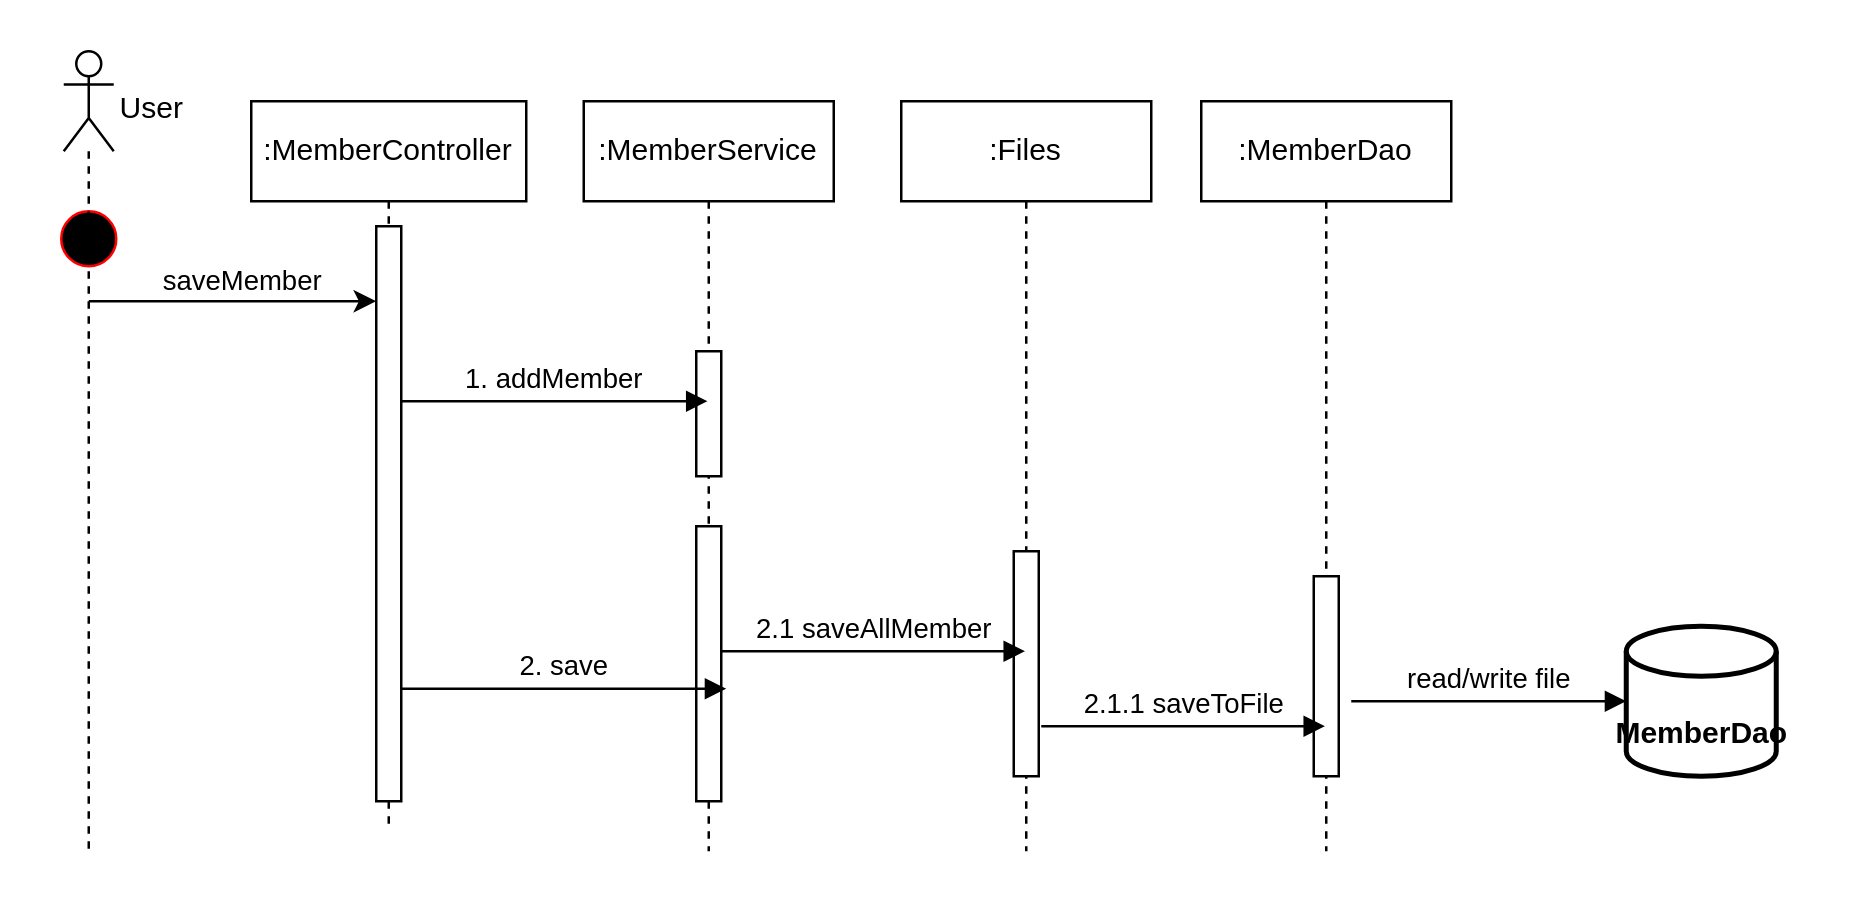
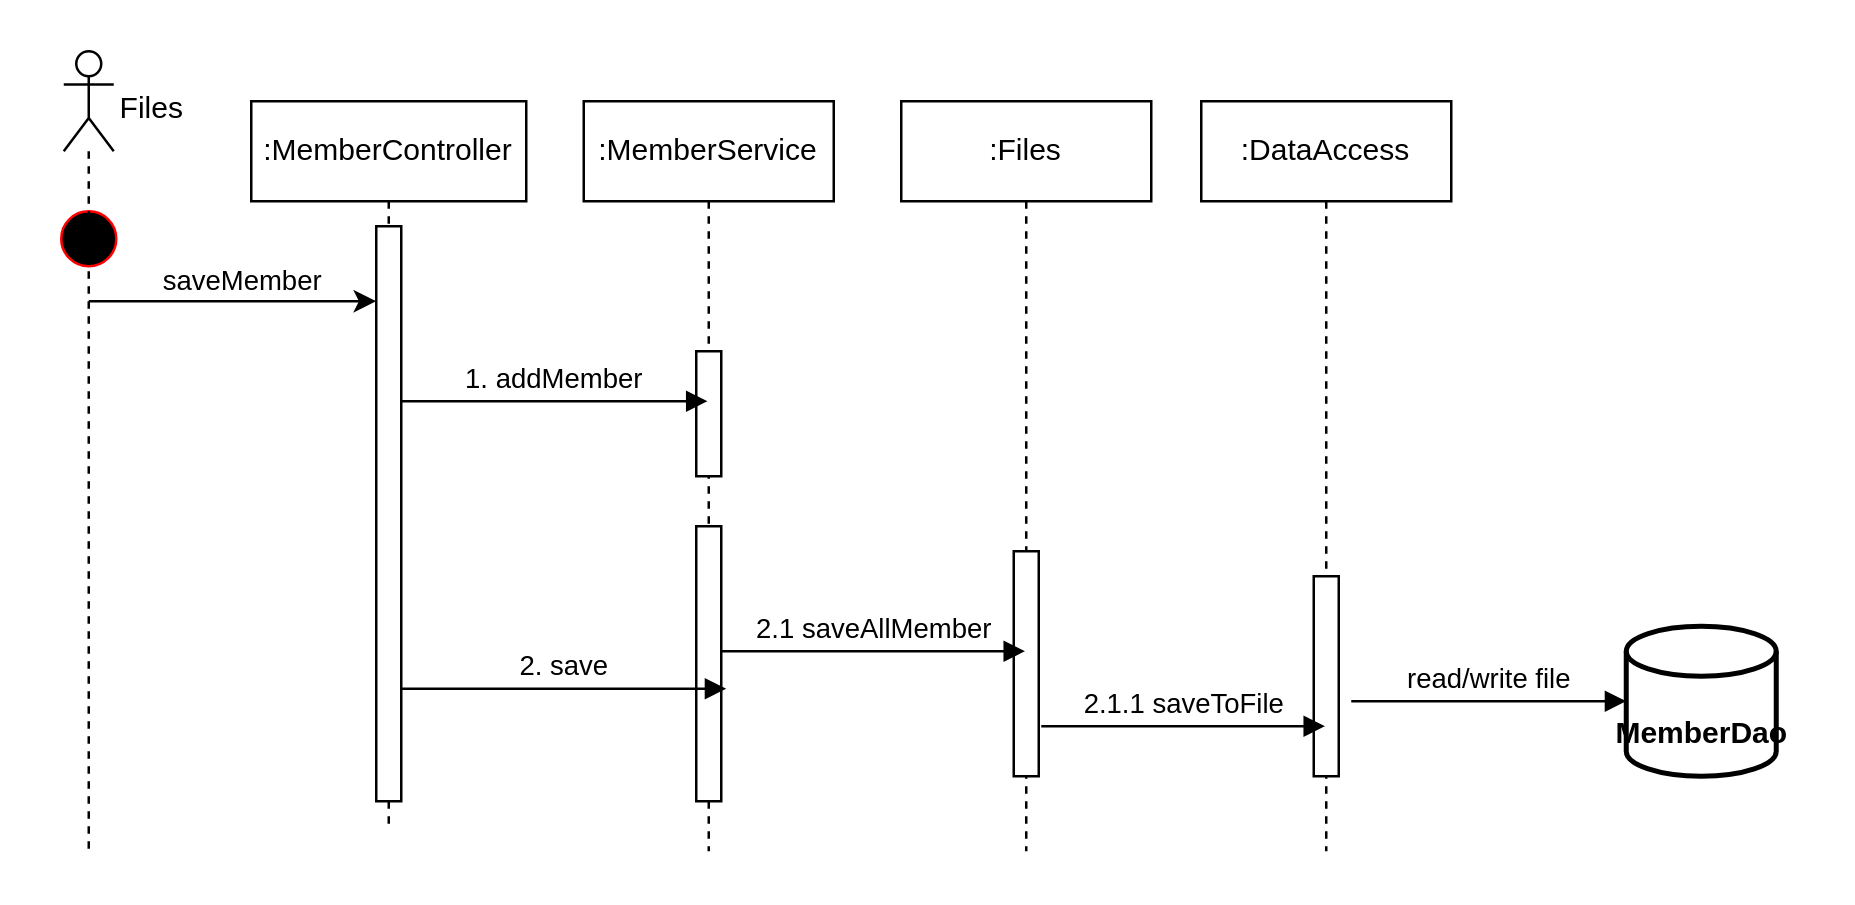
node "User": label "User" -> "Files"
node ":MemberDao": label ":MemberDao" -> ":DataAccess"
